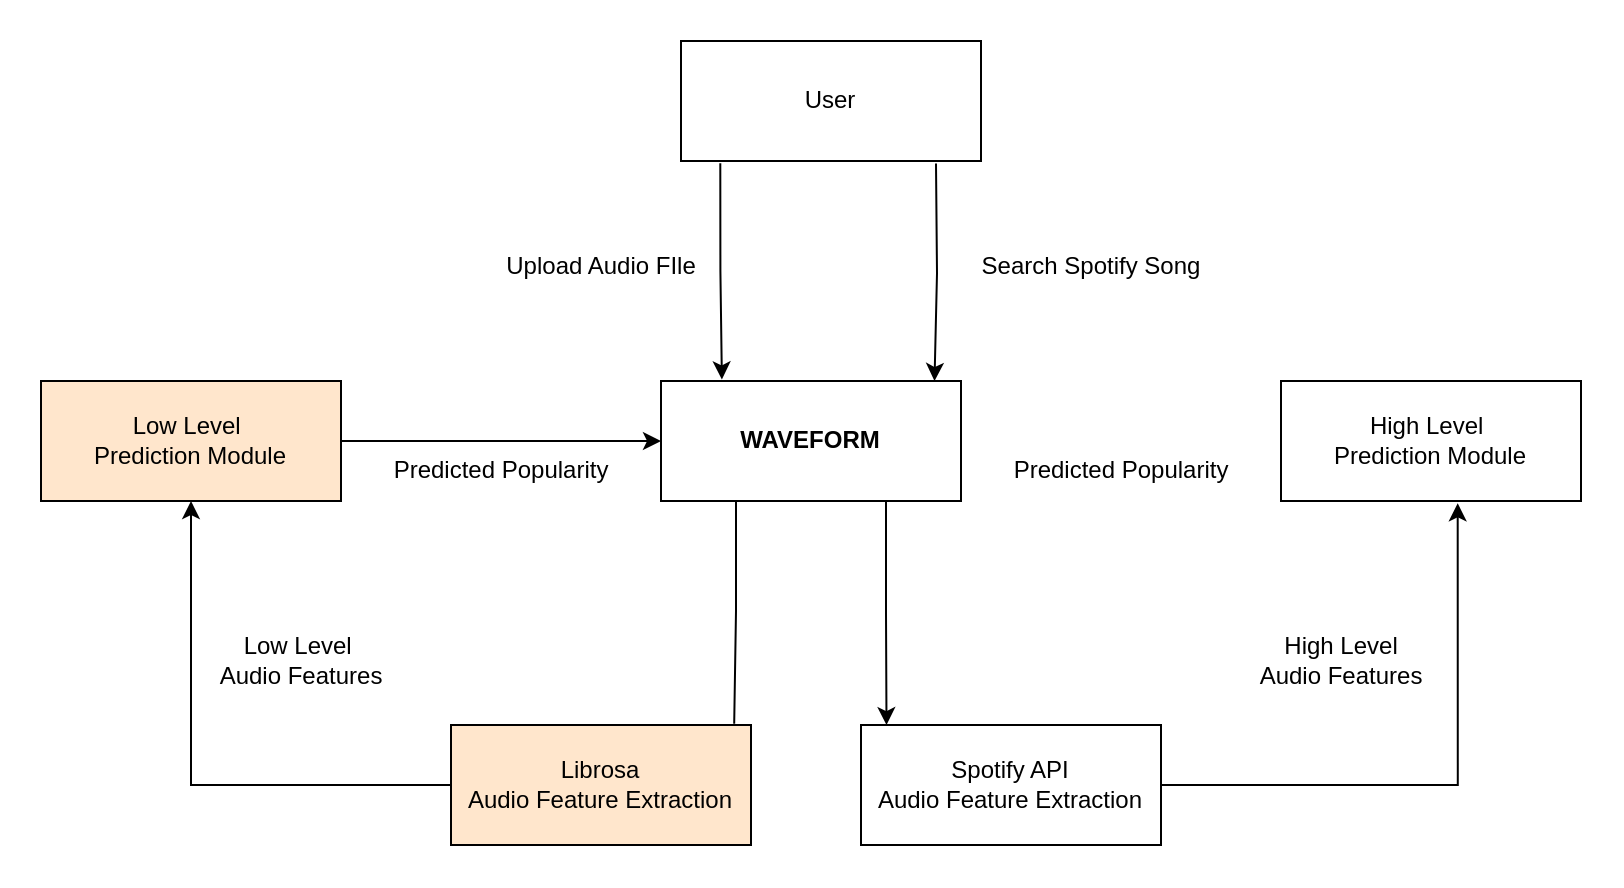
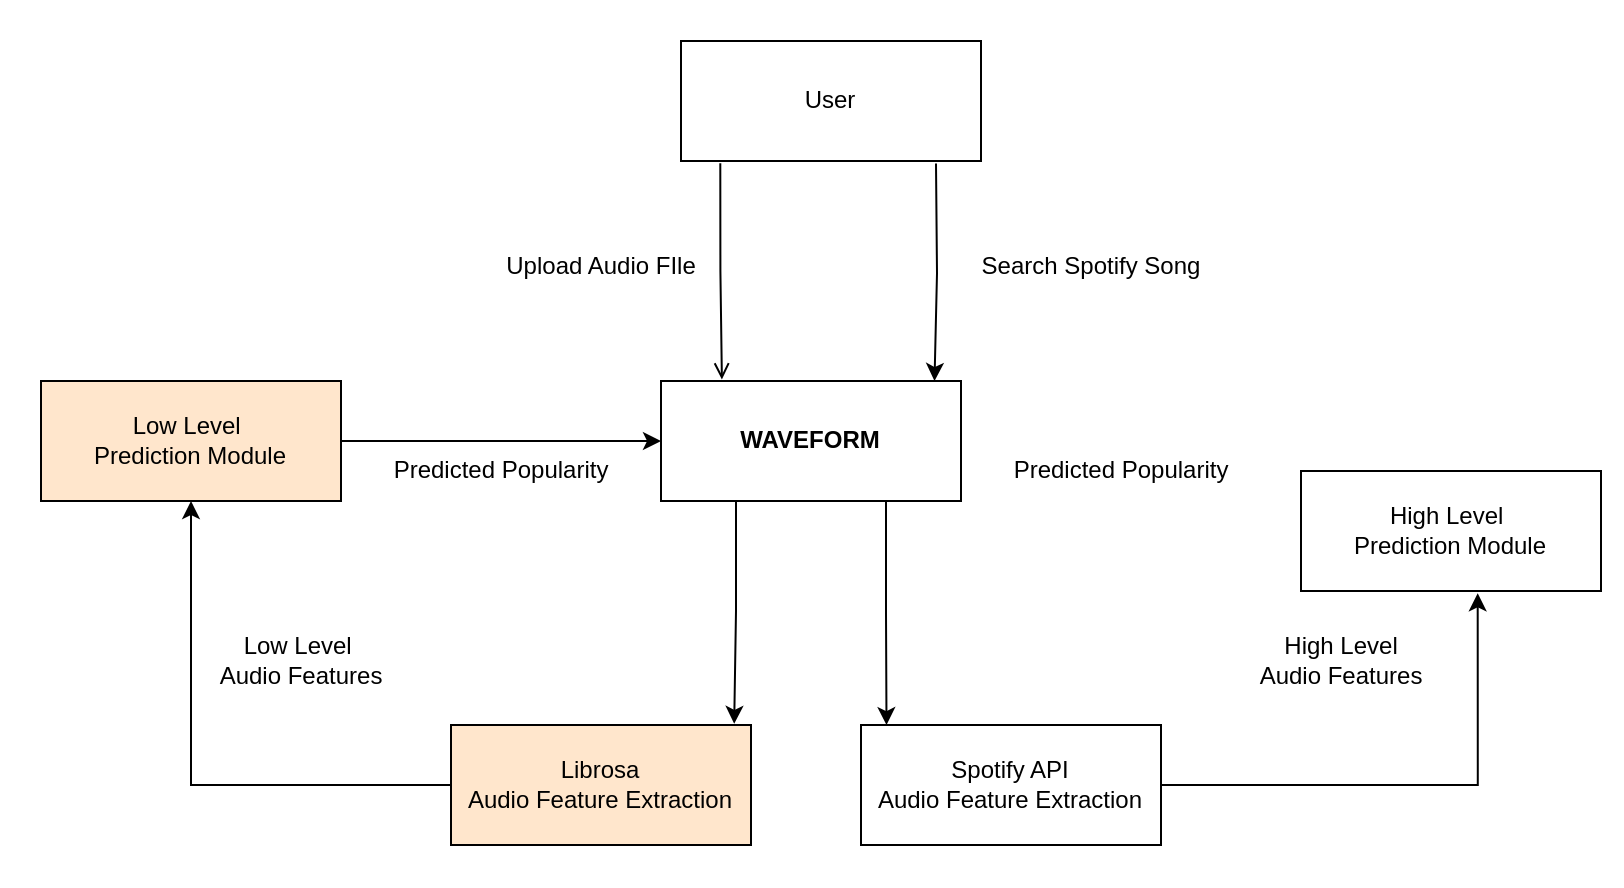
edge "User" -> "WAVEFORM": arrowhead classic -> open
node "High Level Prediction Module": moved (1431, 441) -> (1451, 531)
edge "WAVEFORM" -- "Librosa Audio Feature Extraction": arrowhead none -> classic
